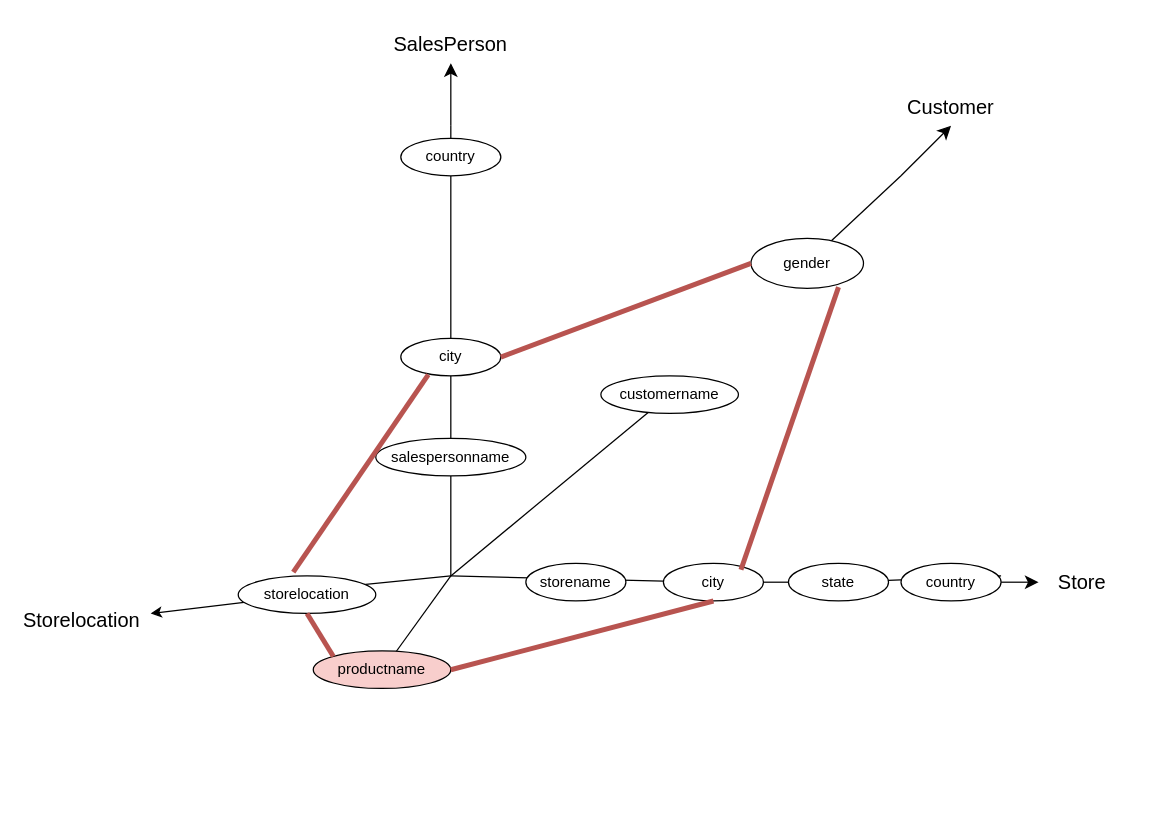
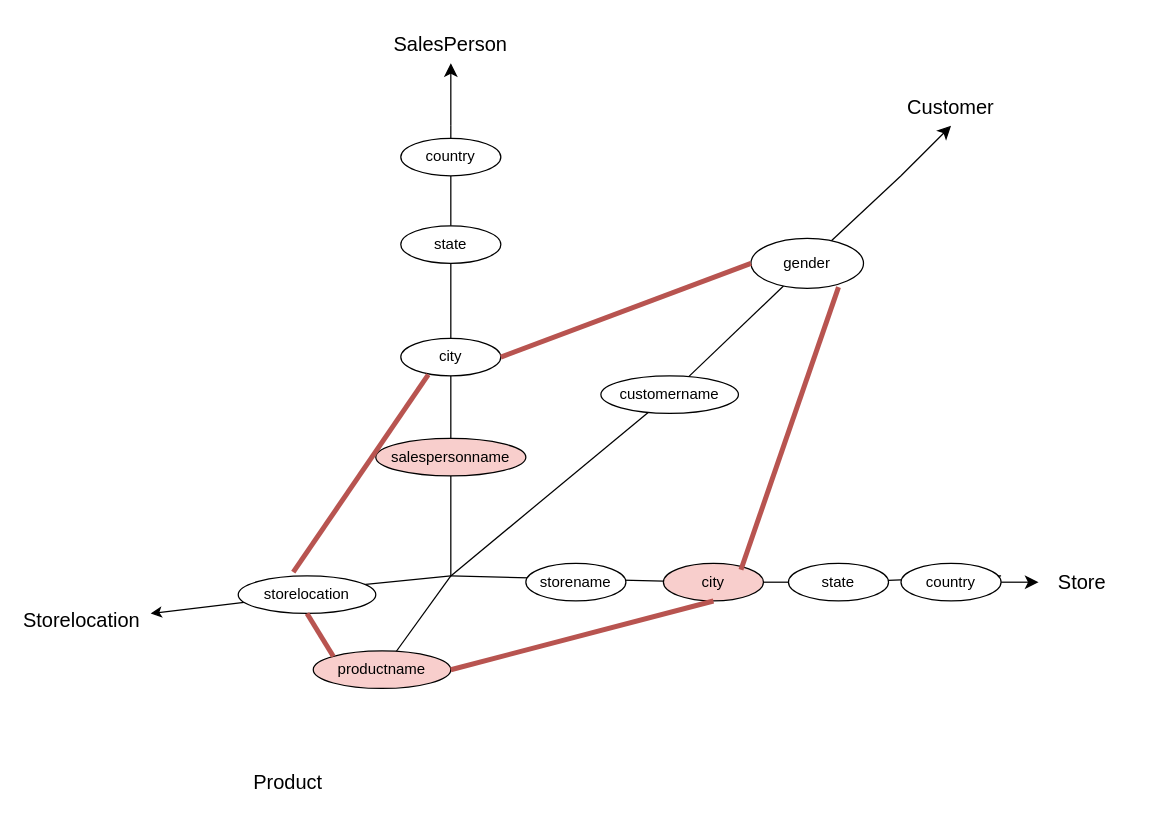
node "state": added
edge "gender" -- "customername": added
node "salespersonname": fillcolor #ffffff -> #f8cecc
node "city": fillcolor #ffffff -> #f8cecc
node "Product": added
